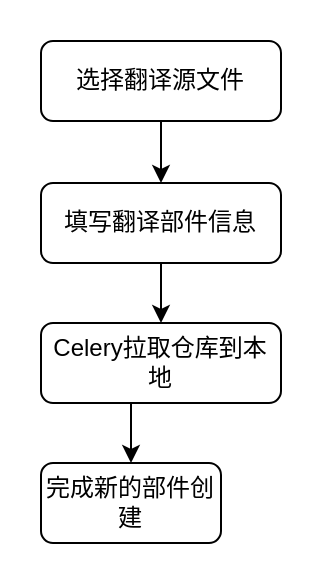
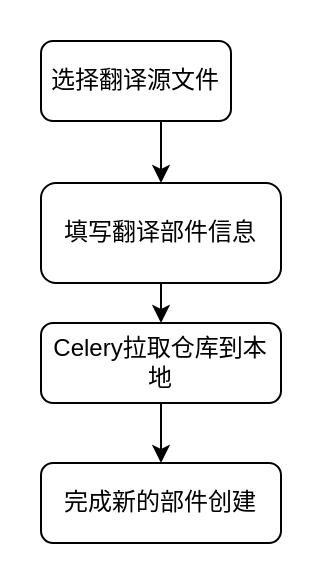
node "选择翻译源文件": size 240x80 -> 190x80
node "填写翻译部件信息": size 240x80 -> 240x100
node "完成新的部件创建": size 180x80 -> 240x80
